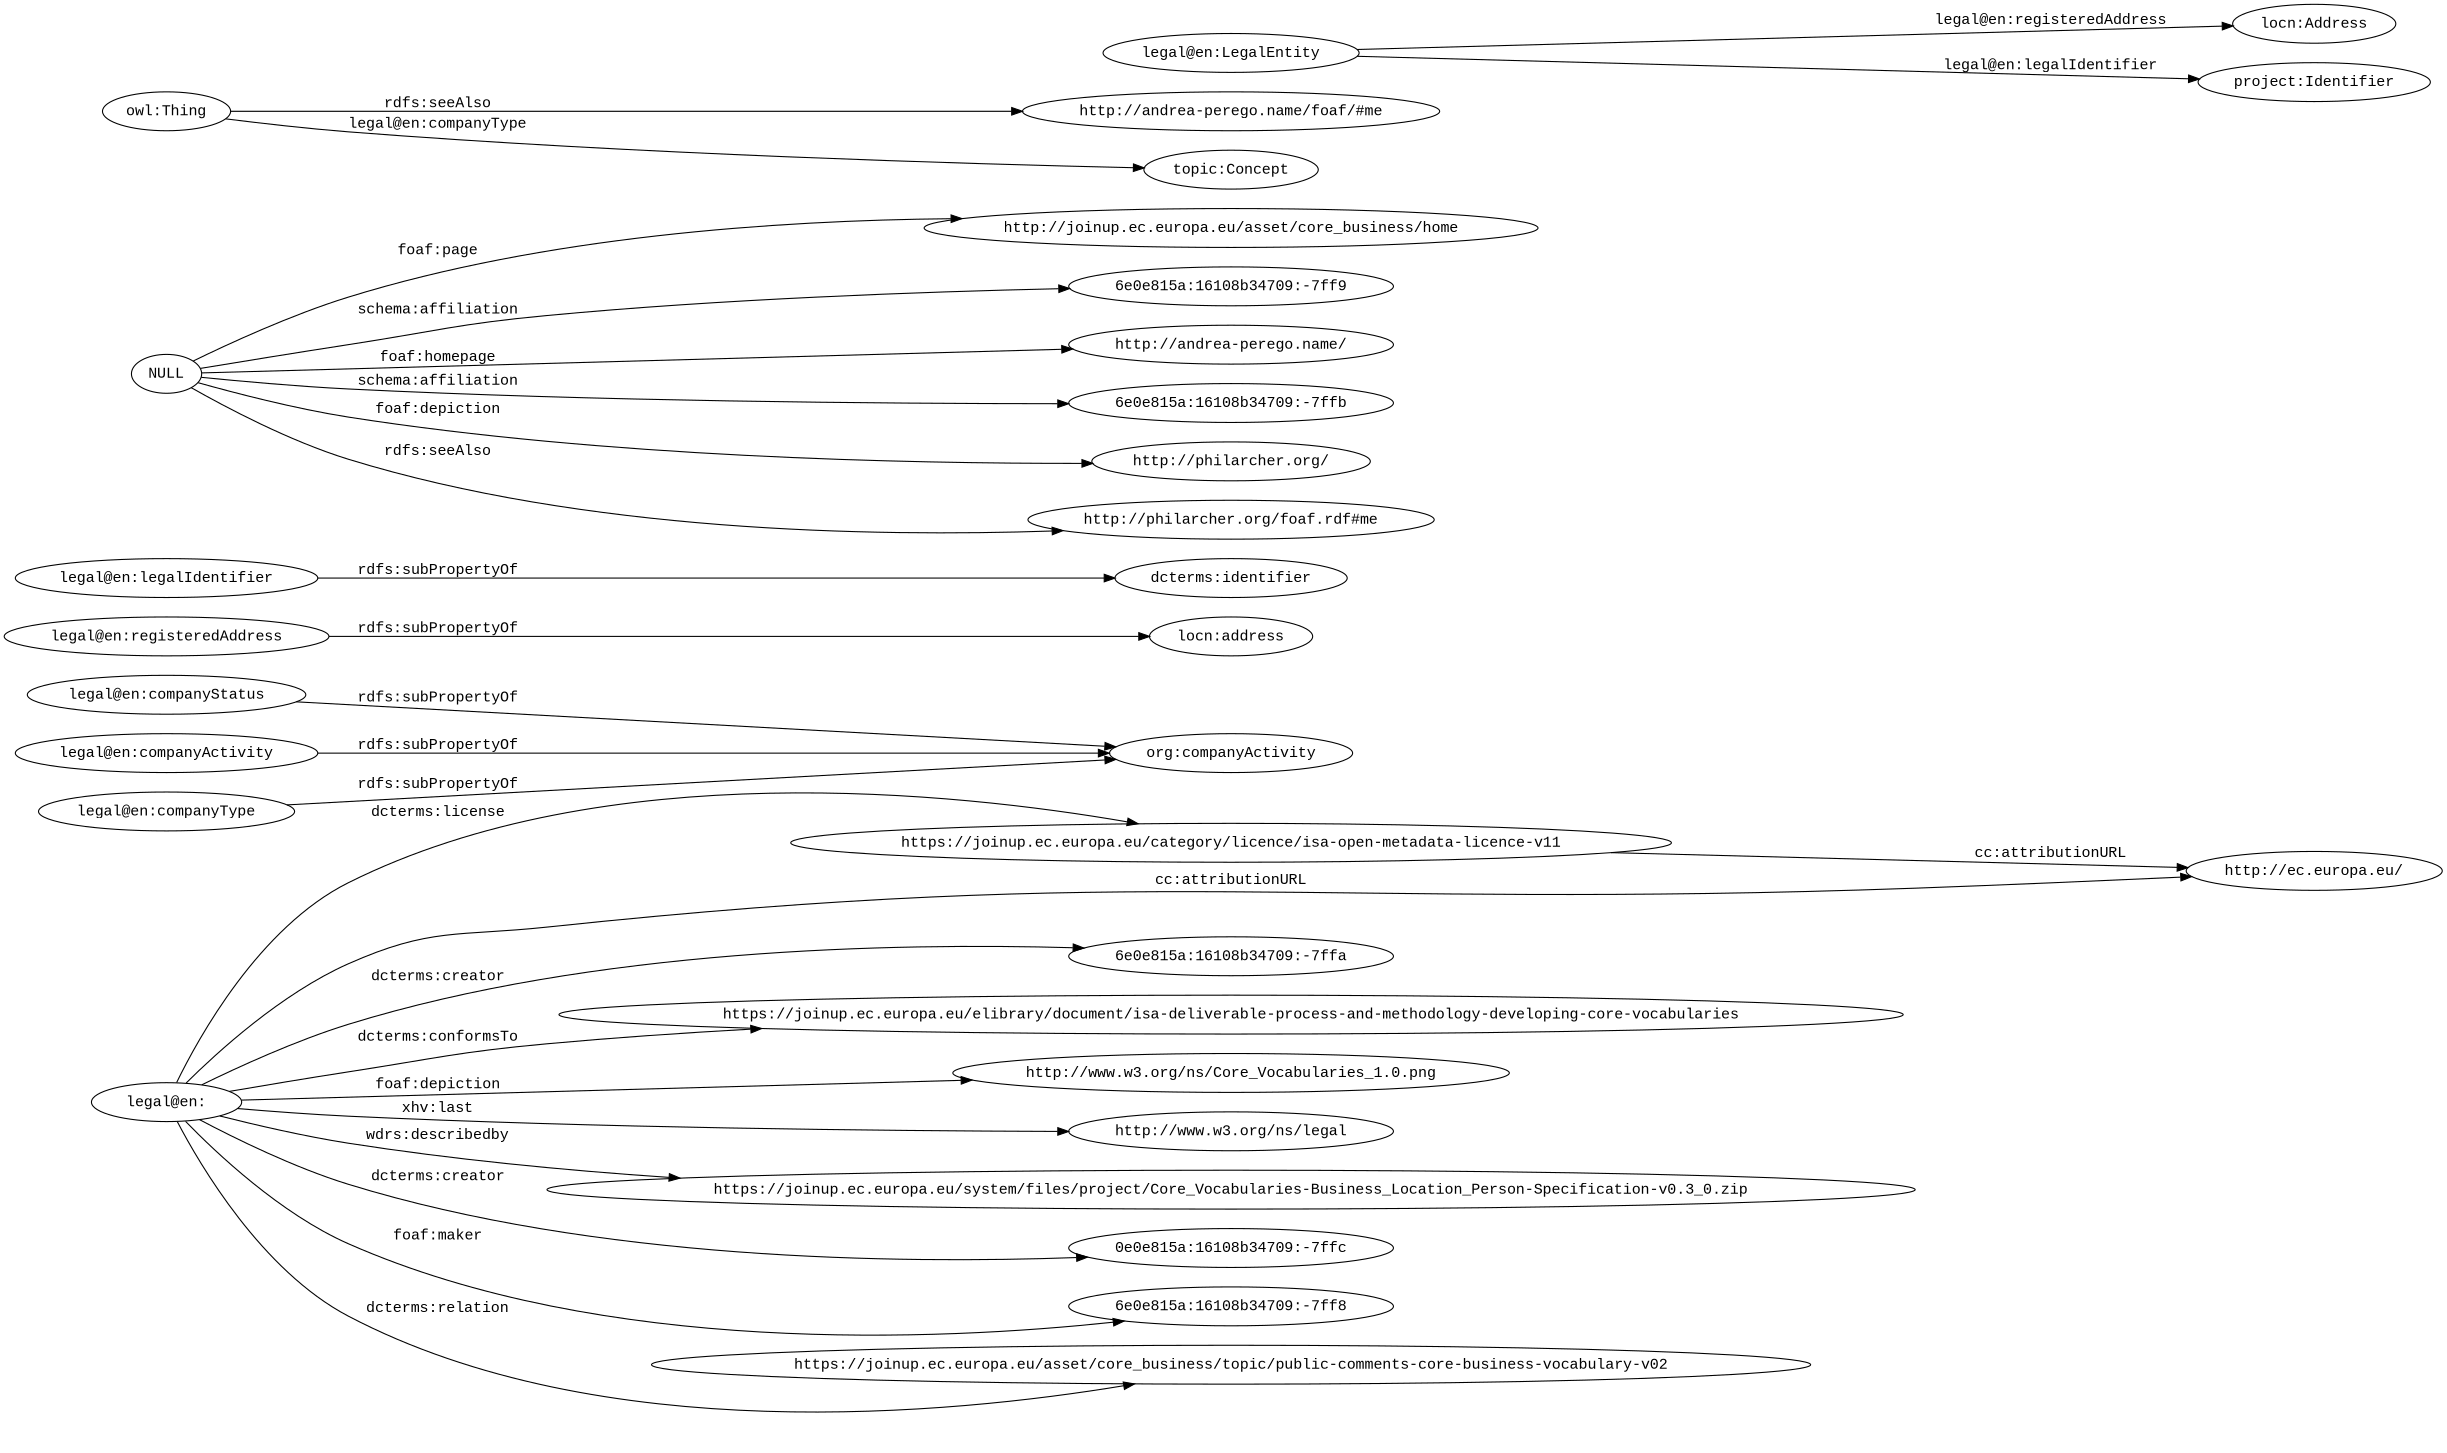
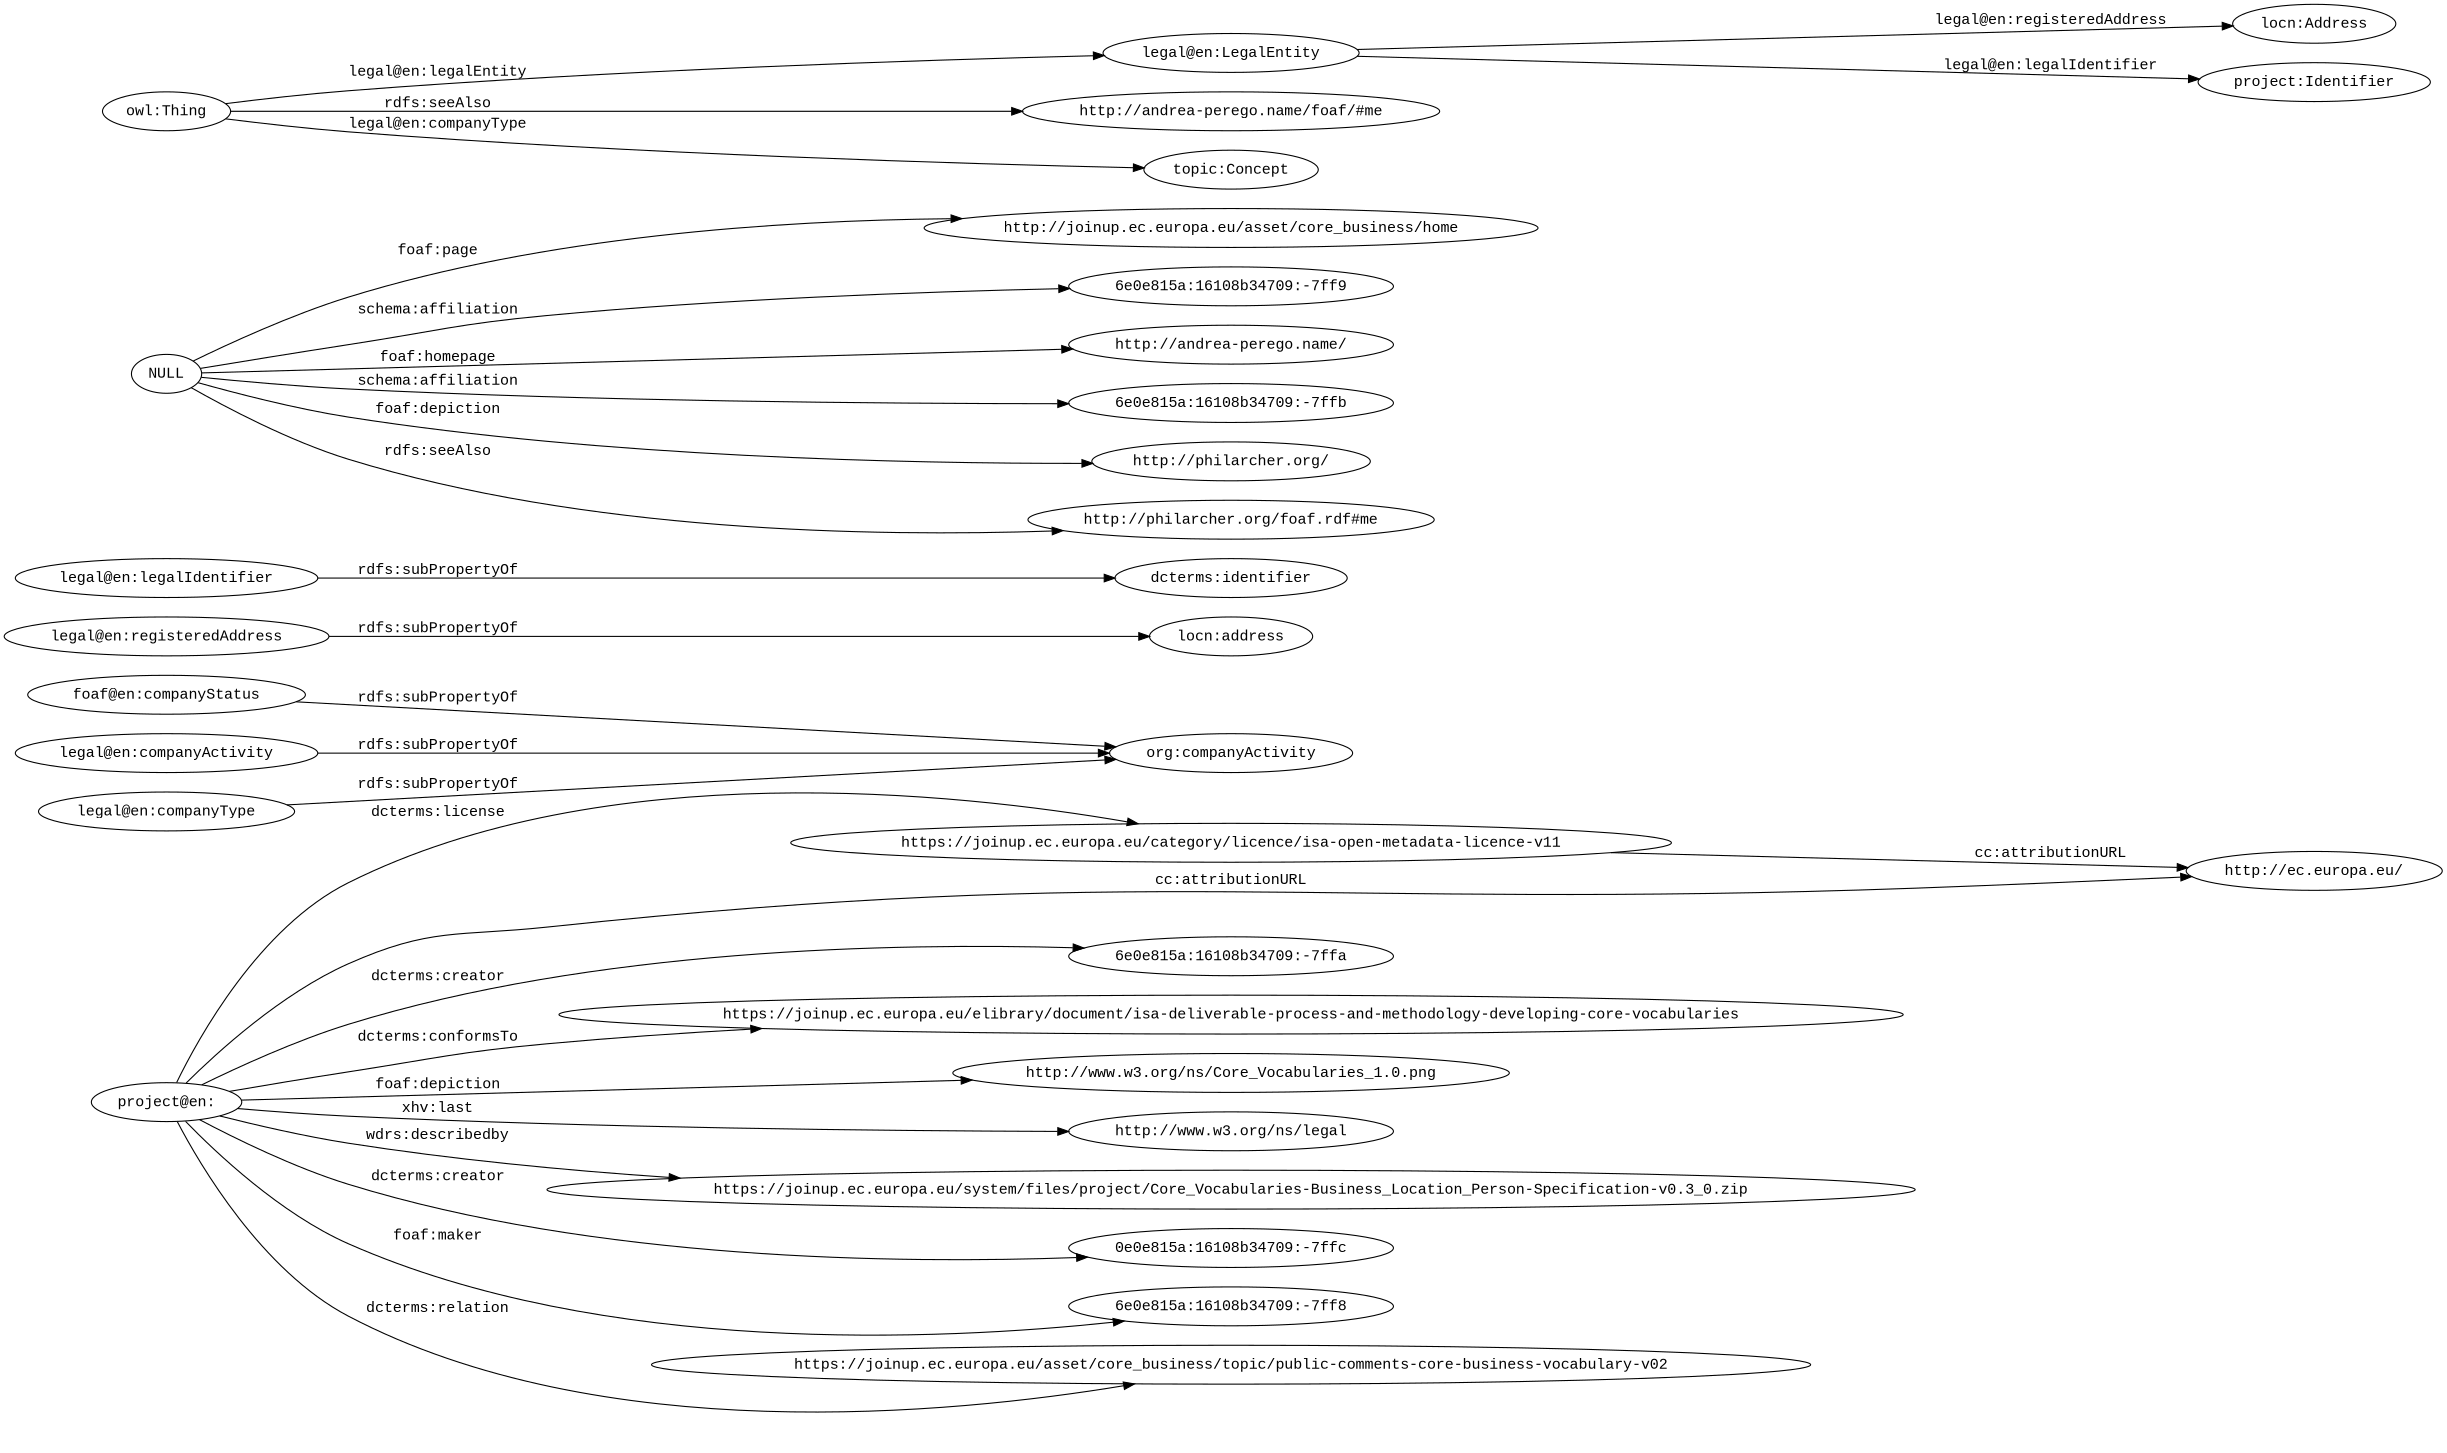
edge "owl:Thing" -> "legal@en:LegalEntity": added, label "legal@en:legalEntity"
node "legal@en:companyStatus": label "legal@en:companyStatus" -> "foaf@en:companyStatus"
node "legal@en:": label "legal@en:" -> "project@en:"
